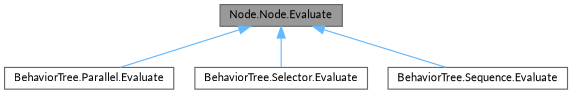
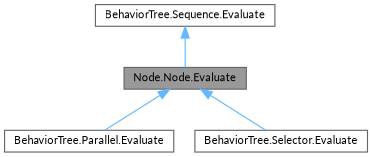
edge "BehaviorTree.Sequence.Evaluate" -> "Node.Node.Evaluate": reversed
